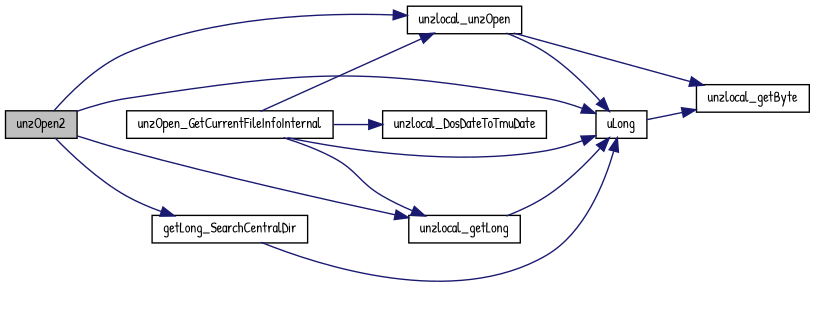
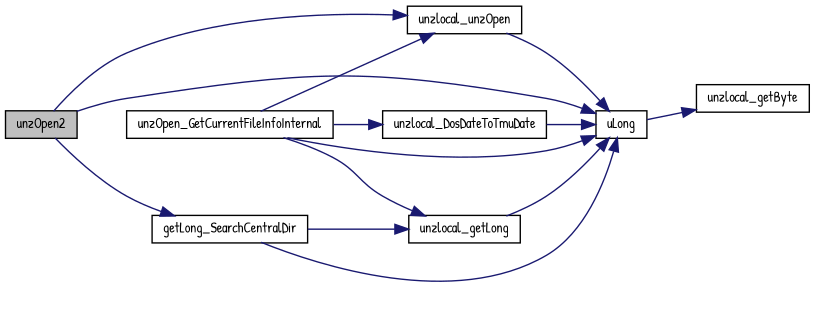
edge "unzlocal_unzOpen" -> "unzlocal_getByte": removed
edge "unzlocal_DosDateToTmuDate" -> "uLong": added
edge "unzOpen2" -> "unzlocal_getLong": now "getLong_SearchCentralDir" -> "unzlocal_getLong"
